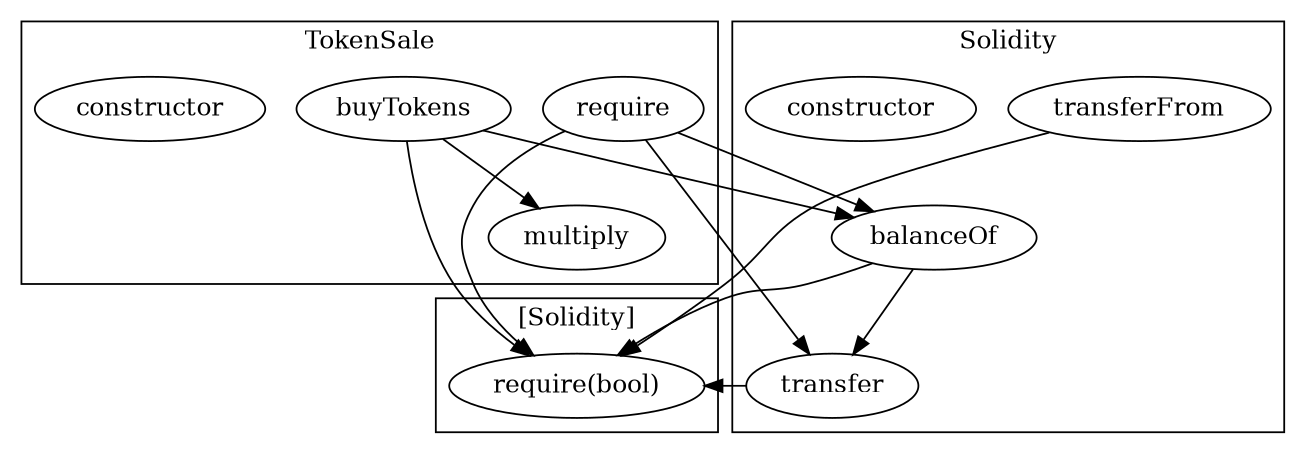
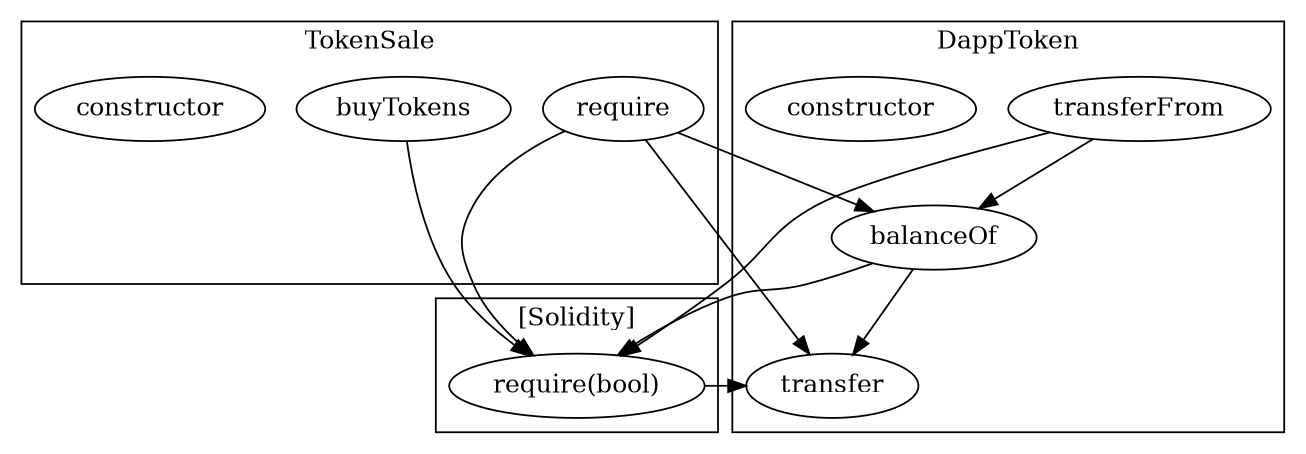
cluster "Solidity": label "Solidity" -> "DappToken"
edge "buyTokens" -> "balanceOf": now "transferFrom" -> "balanceOf"
node "multiply": removed
edge "transfer" -> "require(bool)": reversed
